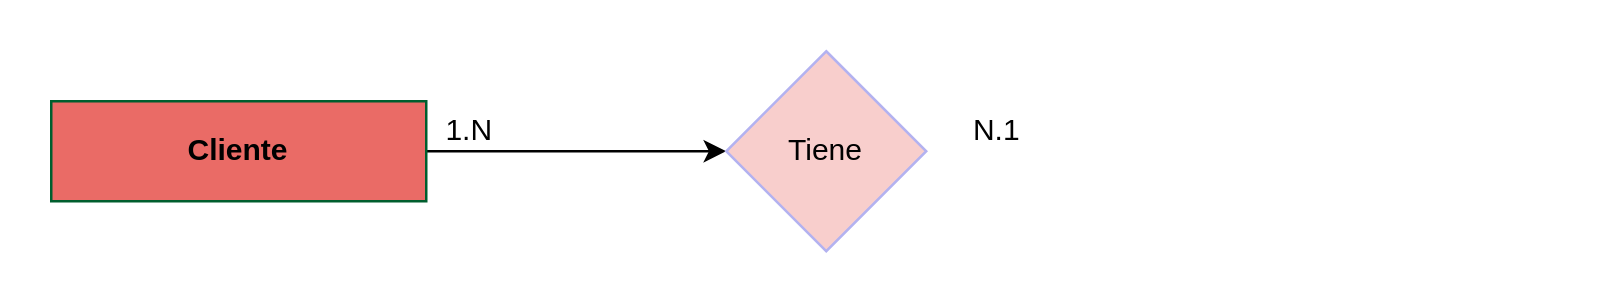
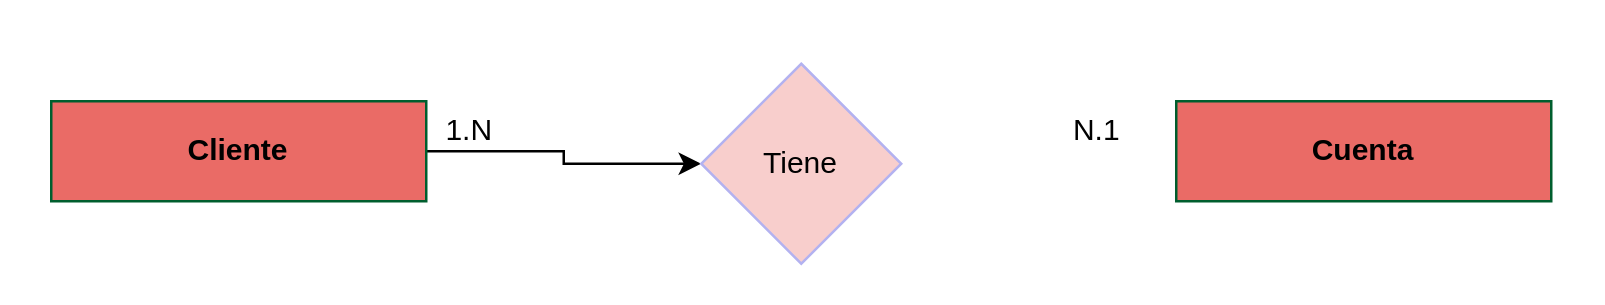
node "N.1": moved (996, 131) -> (1096, 131)
node "Tiene": moved (826, 151) -> (801, 164)
node "Cuenta": added
